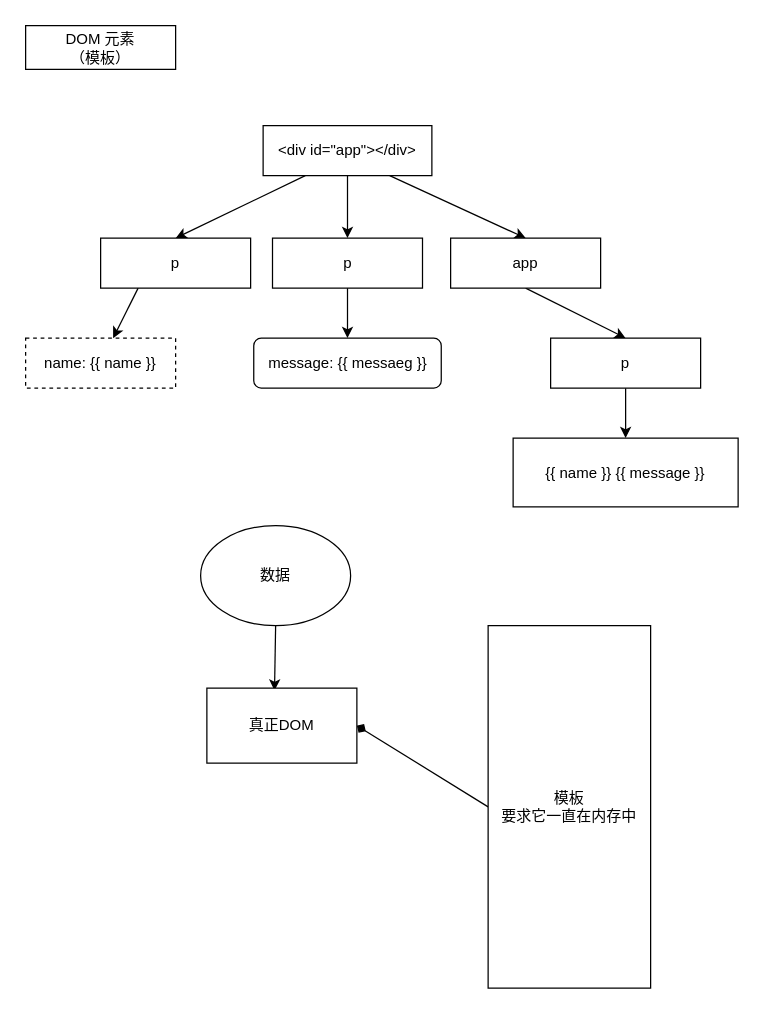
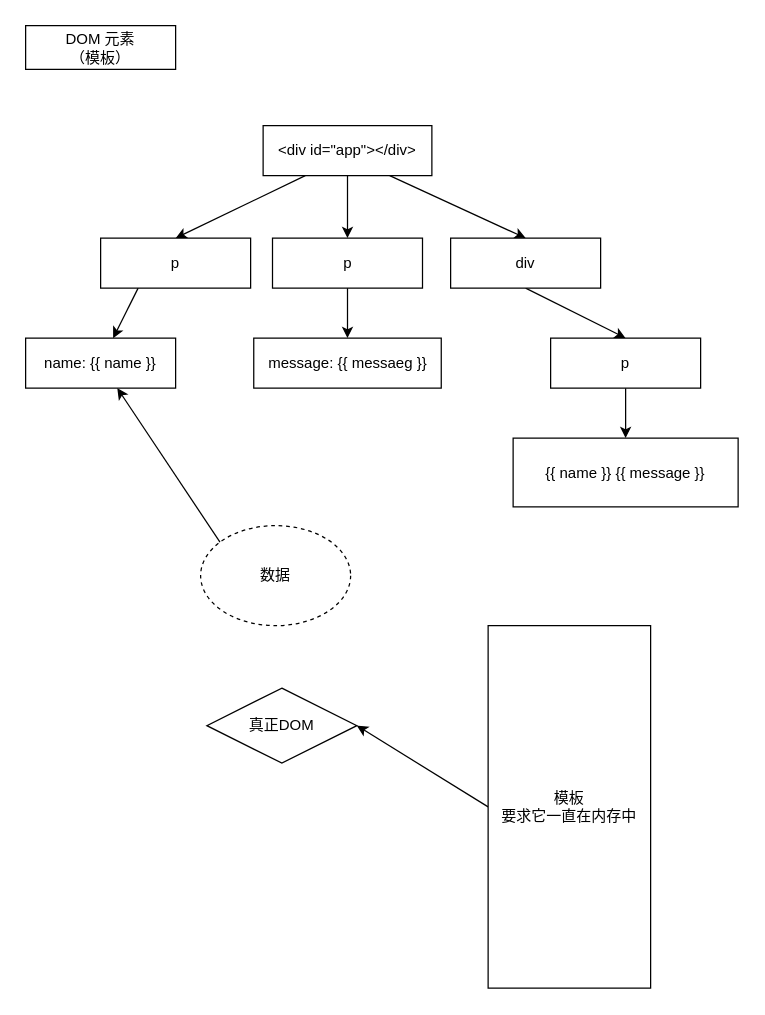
node "app": label "app" -> "div"
node "name: {{ name }}": style dashed -> solid
node "message: {{ messaeg }}": shape rounded rectangle -> rectangle
node "数据": style solid -> dashed
edge "数据" -> "真正DOM": now "数据" -> "name: {{ name }}"
node "真正DOM": shape rectangle -> diamond
edge "模板 要求它一直在内存中" -> "真正DOM": arrowhead diamond -> classic
